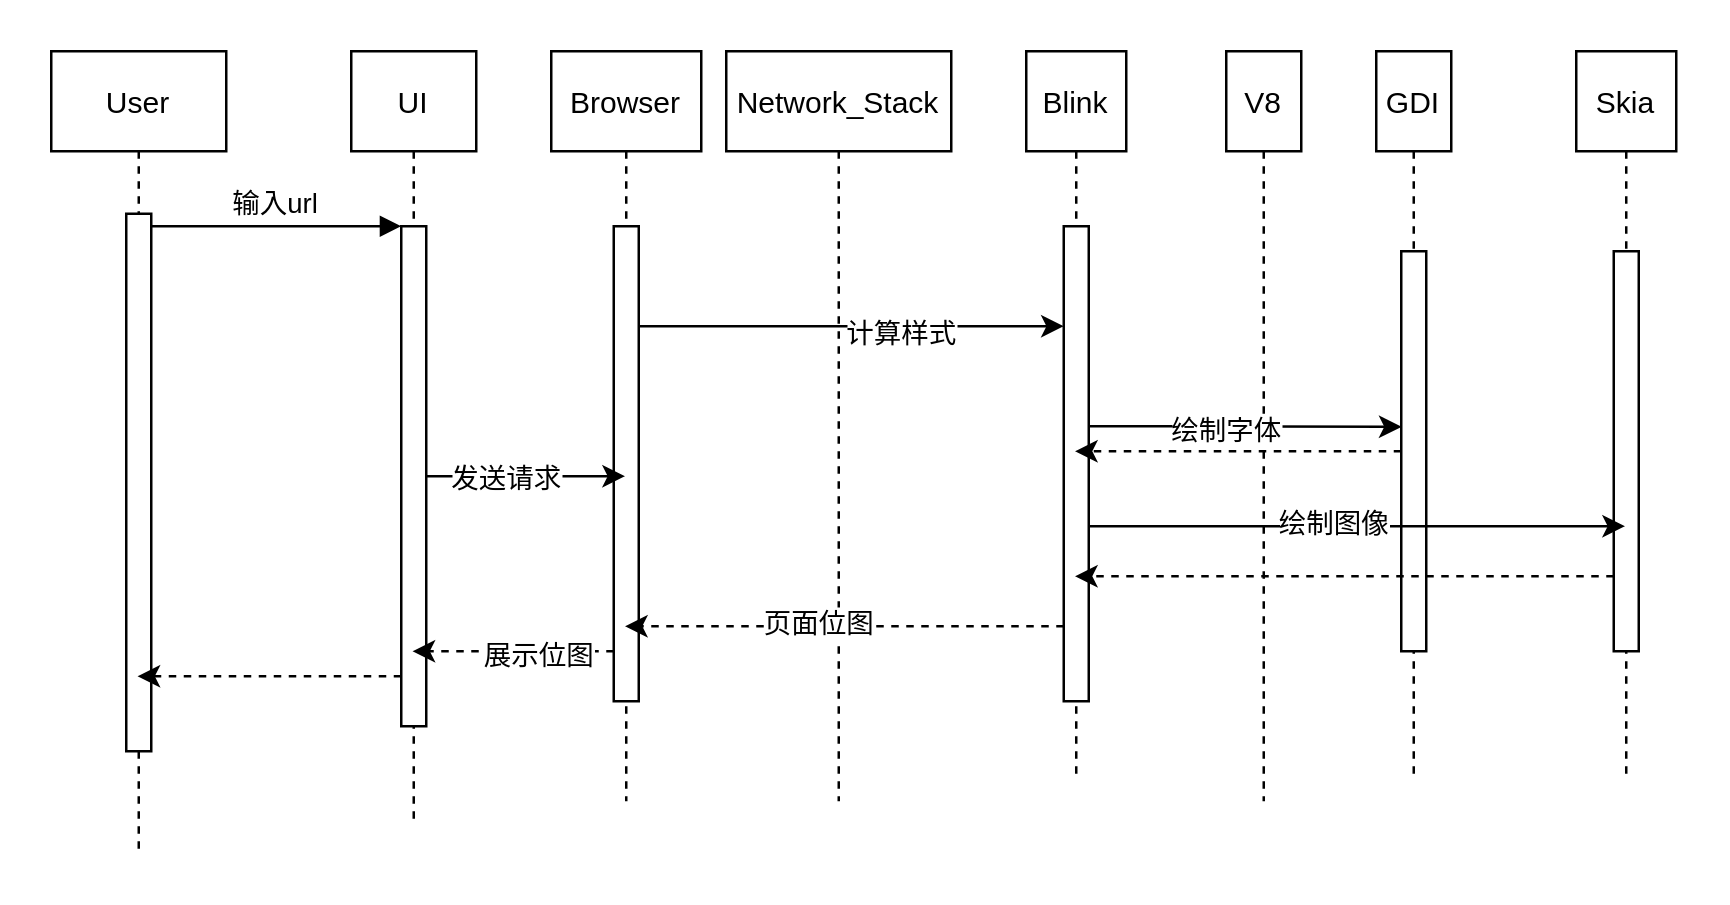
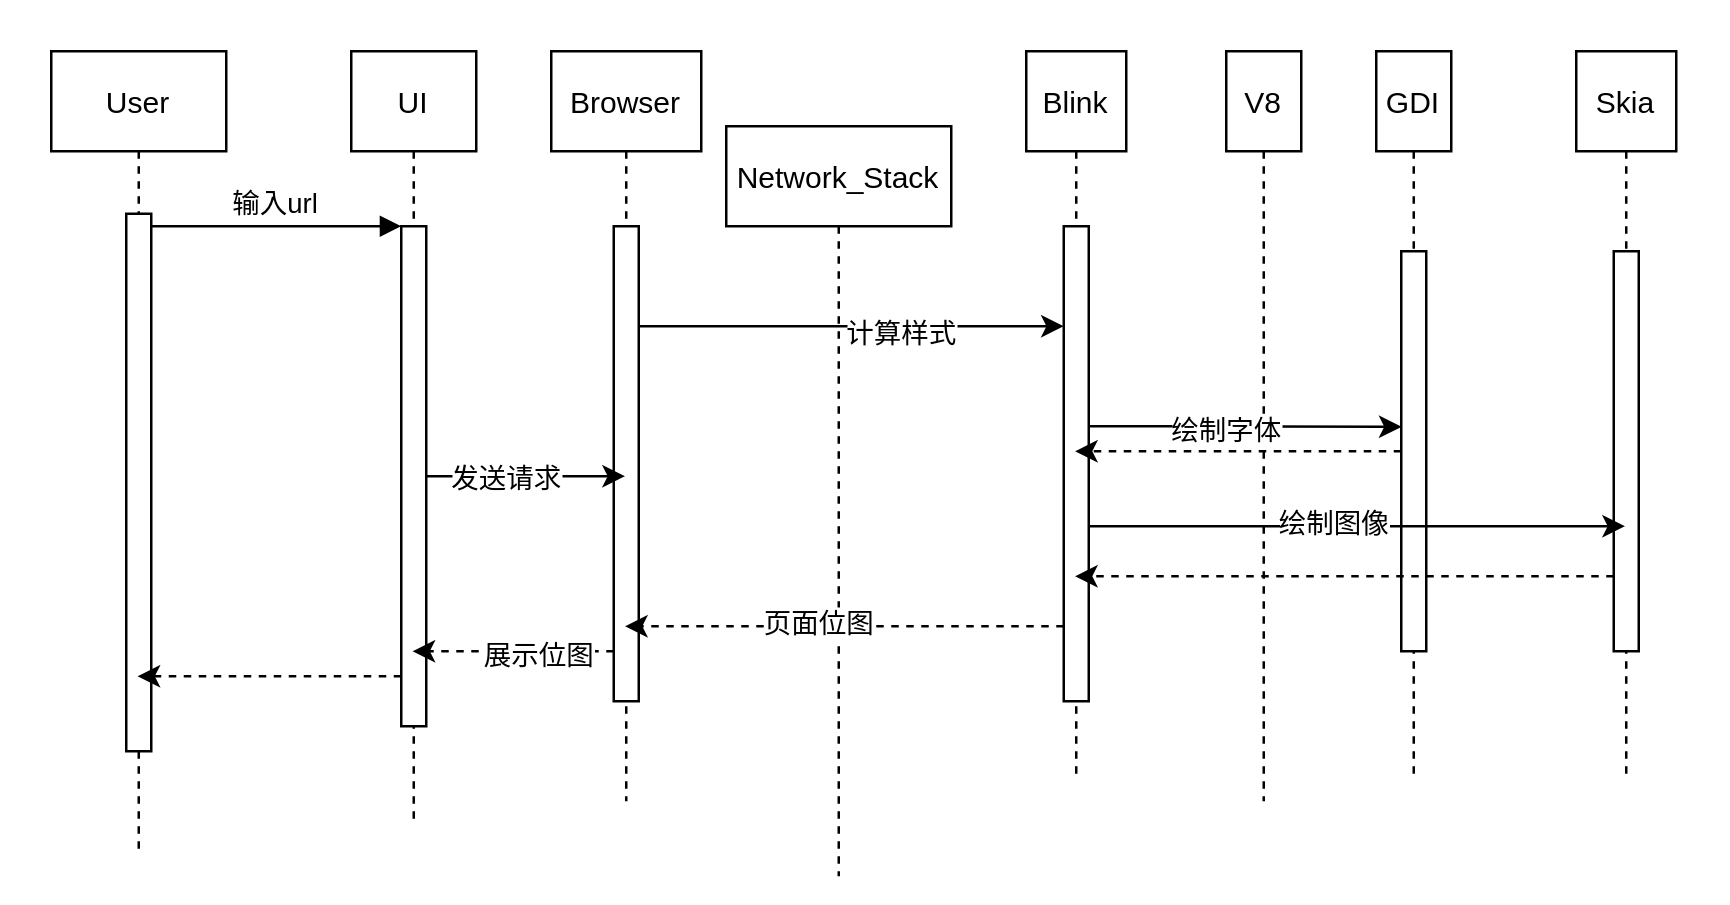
node "Network_Stack": moved (839, 426) -> (839, 501)
